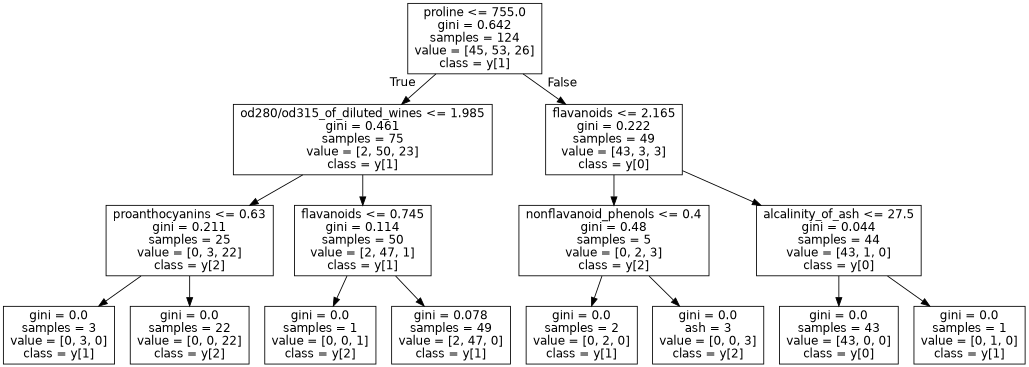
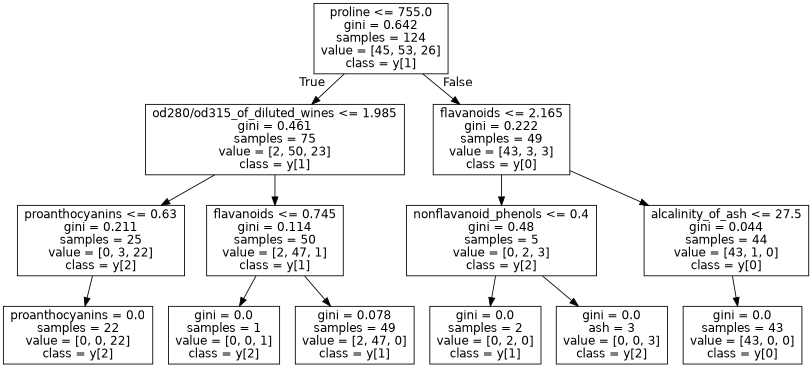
node "gini = 0.0 samples = 3 value = [0, 3, 0] class = y[1]": removed
node "gini = 0.0 samples = 22 value = [0, 0, 22] class = y[2]": label "gini = 0.0 samples = 22 value = [0, 0, 22] class = y[2]" -> "proanthocyanins = 0.0 samples = 22 value = [0, 0, 22] class = y[2]"
node "gini = 0.0 samples = 1 value = [0, 1, 0] class = y[1]": removed
